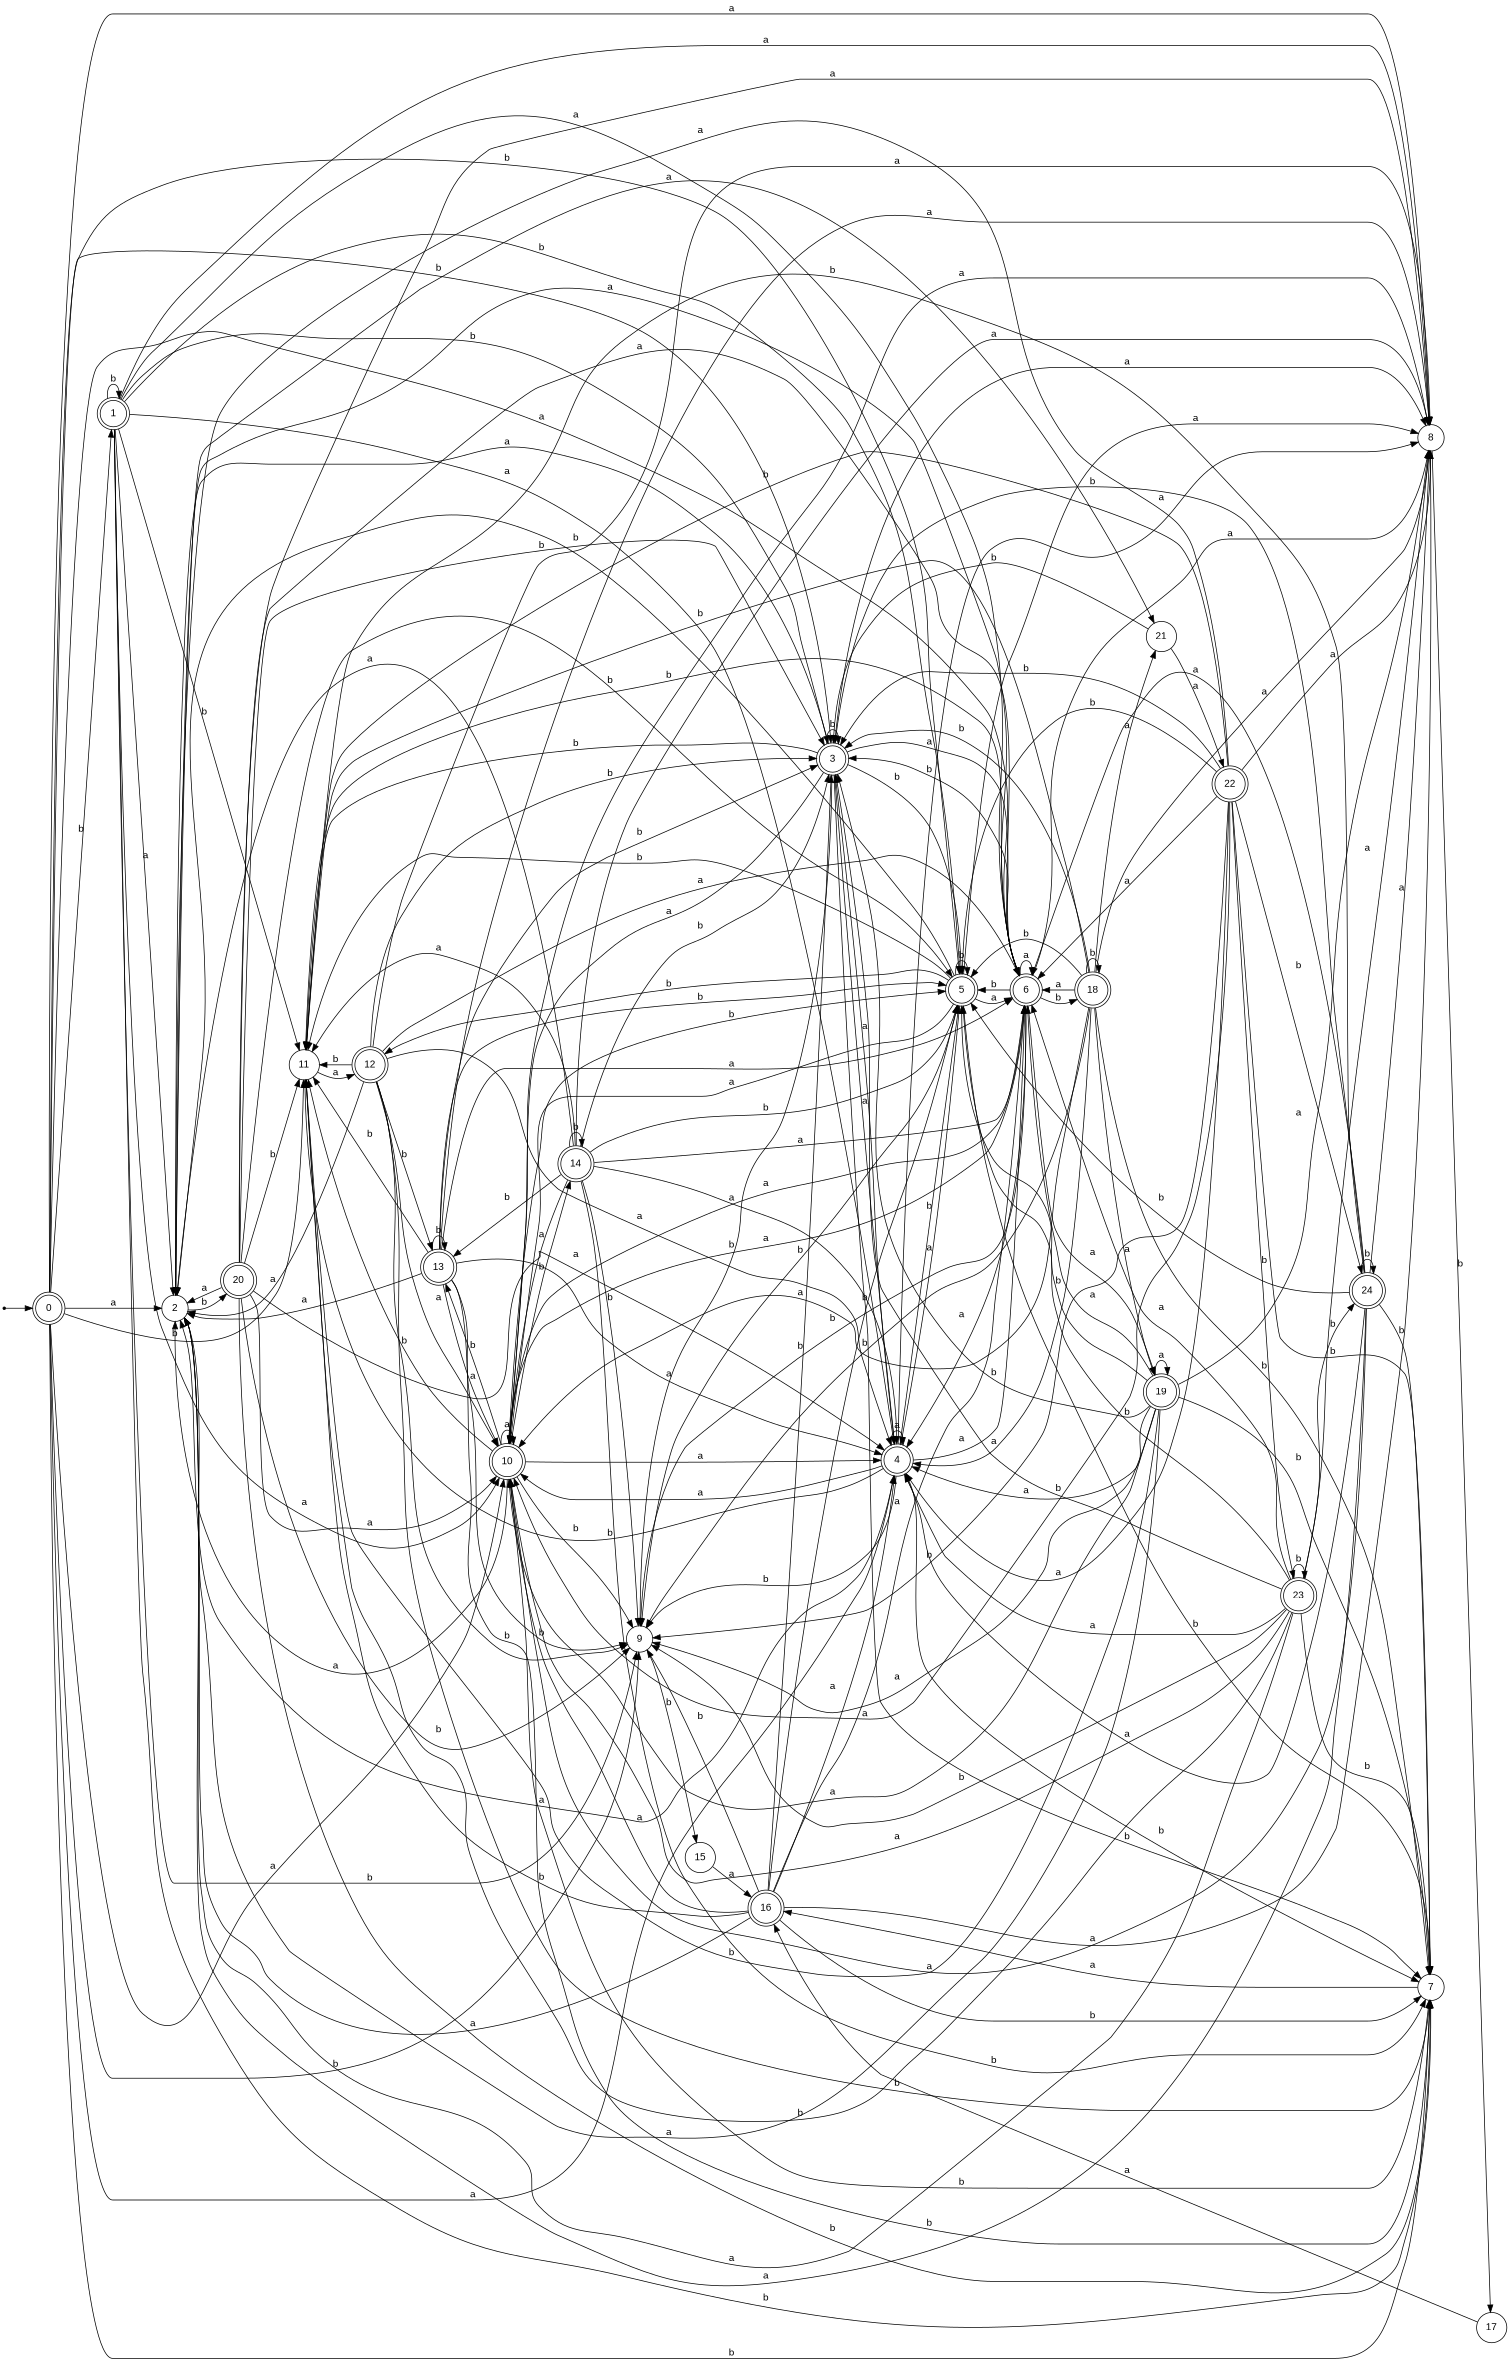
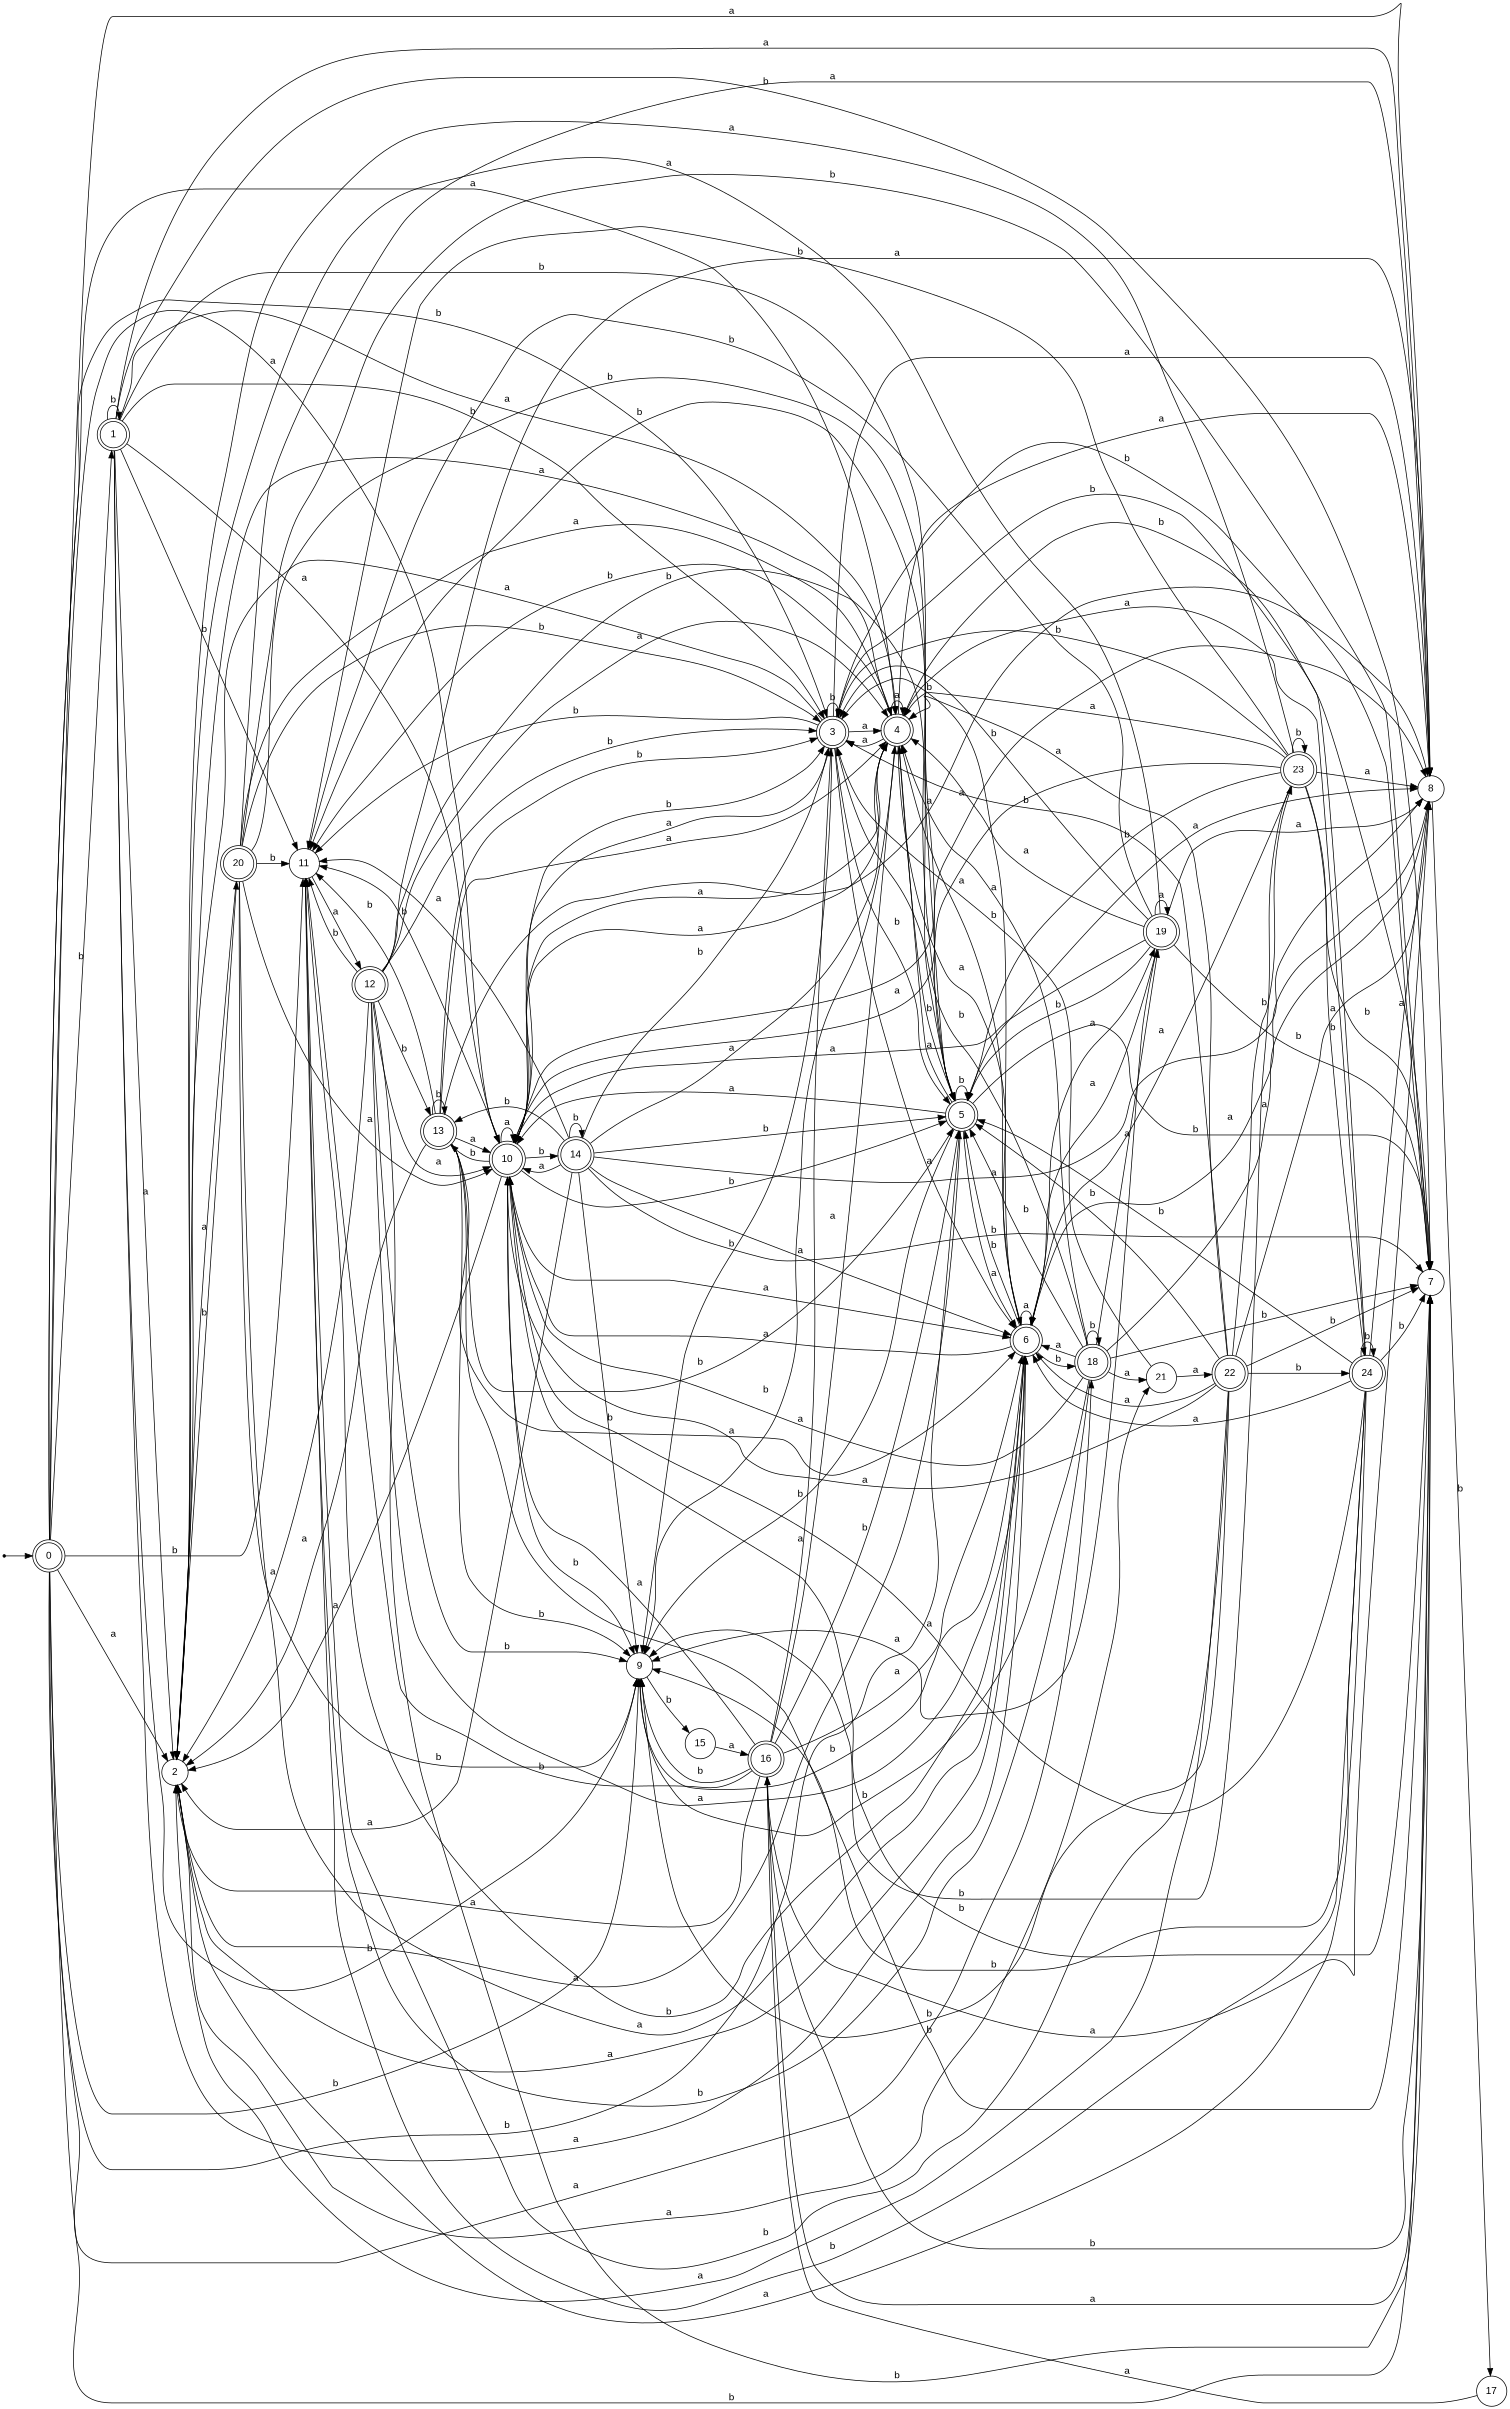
edge "0" -> "6": now "0" -> "18"
edge "5" -> "2": label "b" -> "a"
edge "10" -> "3": added, label "b"
edge "5" -> "12": reversed
edge "16" -> "3": label "b" -> "a"
edge "24" -> "9": added, label "b"
